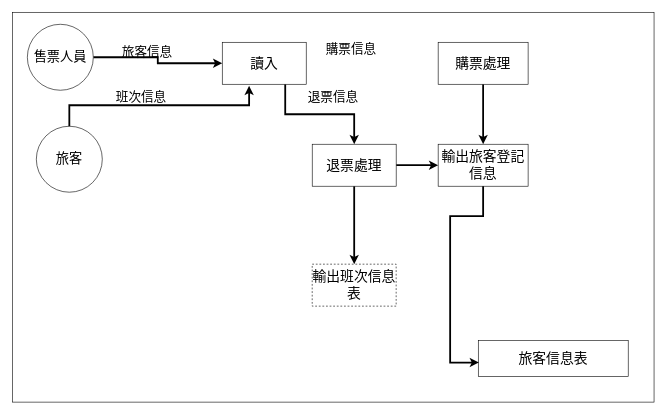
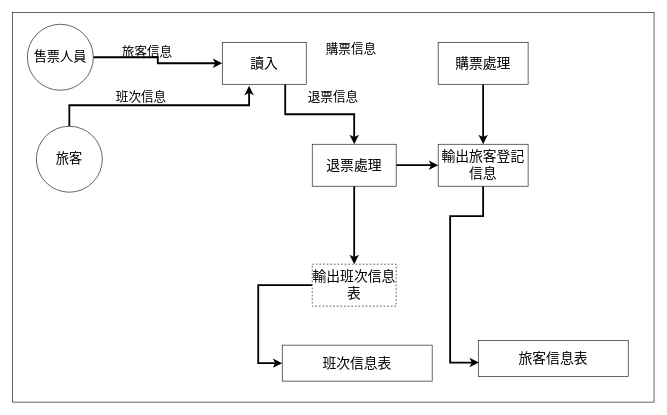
edge "輸出班次信息表" -> "班次信息表": added
node "班次信息表": added
